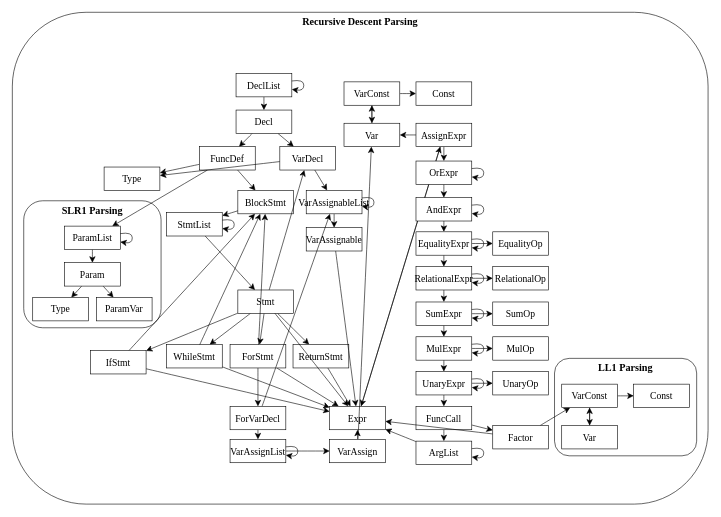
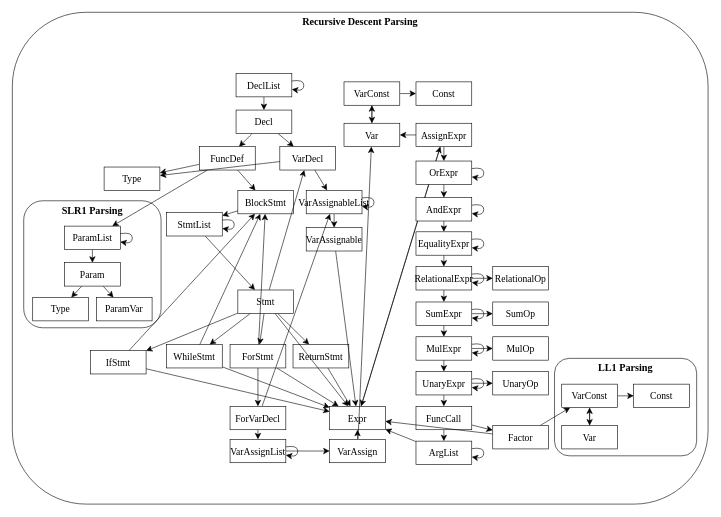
edge "EqualityExpr" -> "EqualityOp": removed
node "EqualityOp": removed
